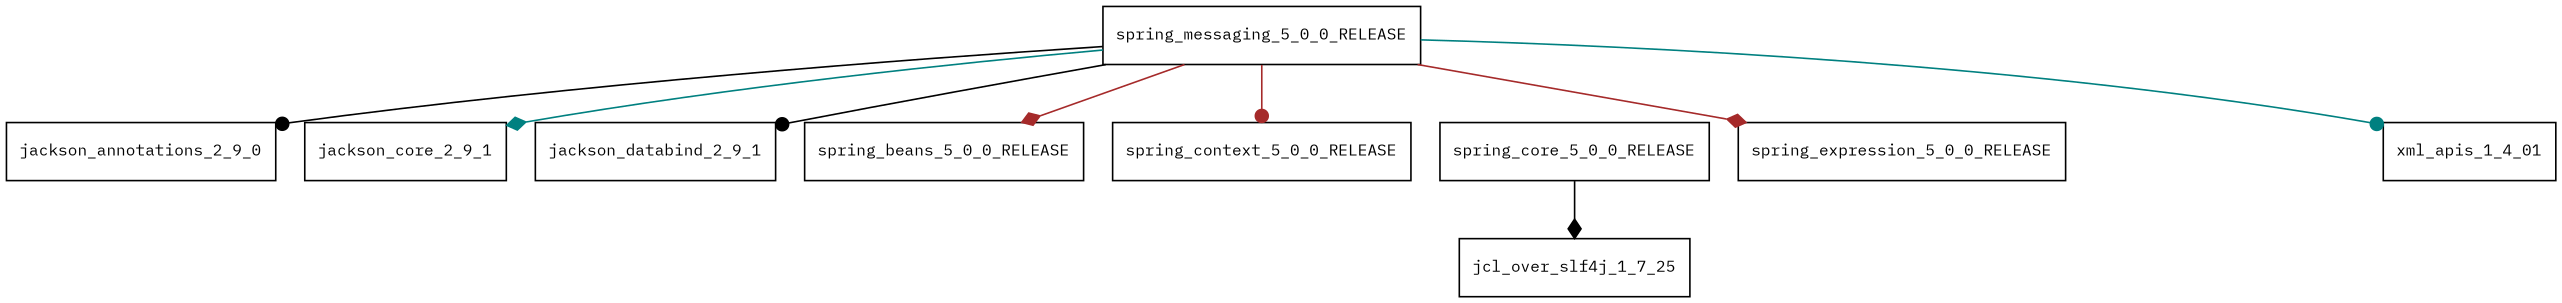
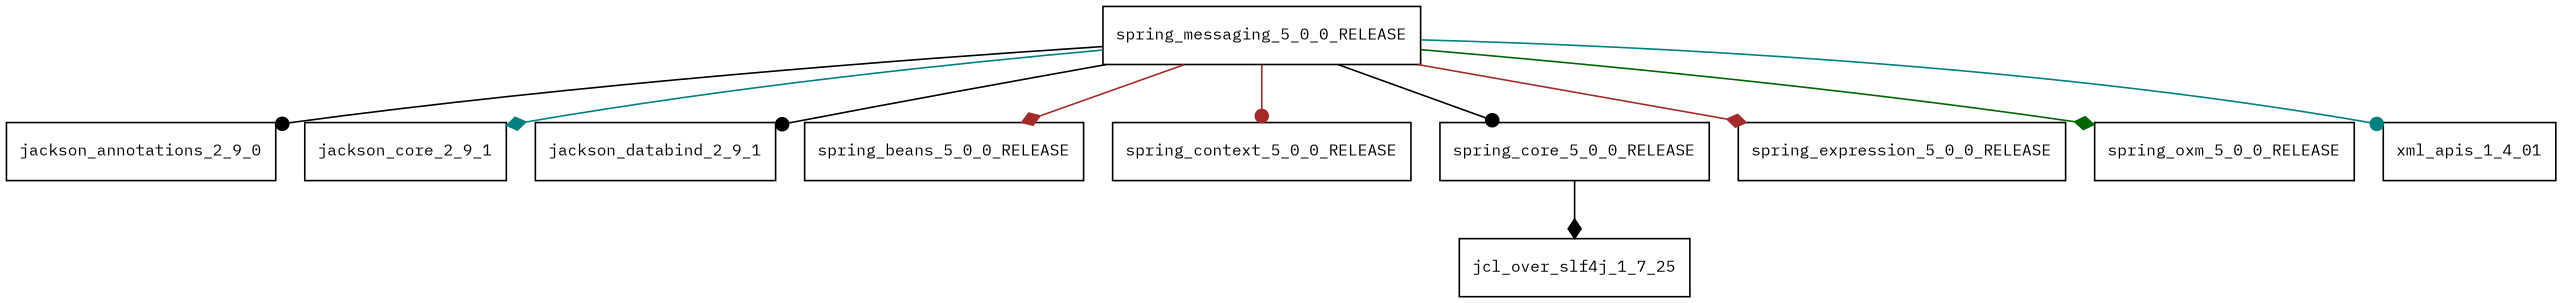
edge "spring_messaging_5_0_0_RELEASE" -> "spring_core_5_0_0_RELEASE": added
node "spring_oxm_5_0_0_RELEASE": added
